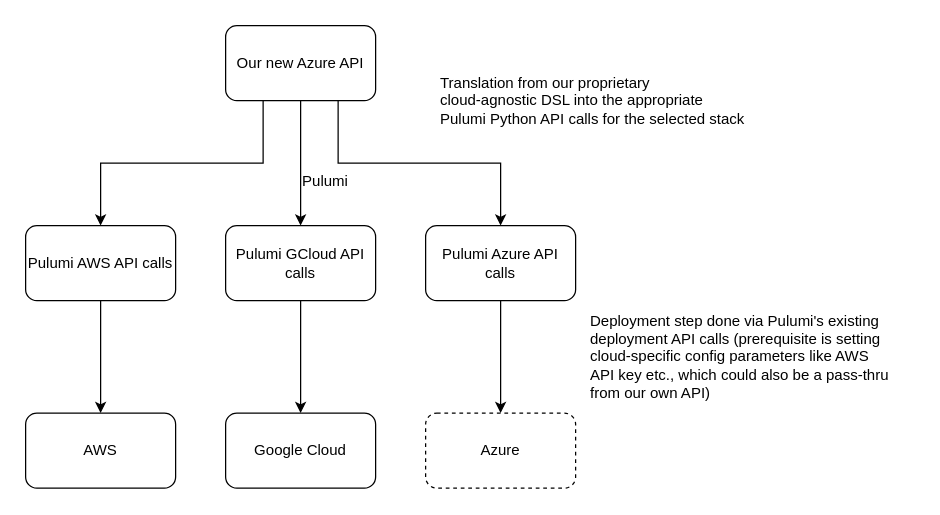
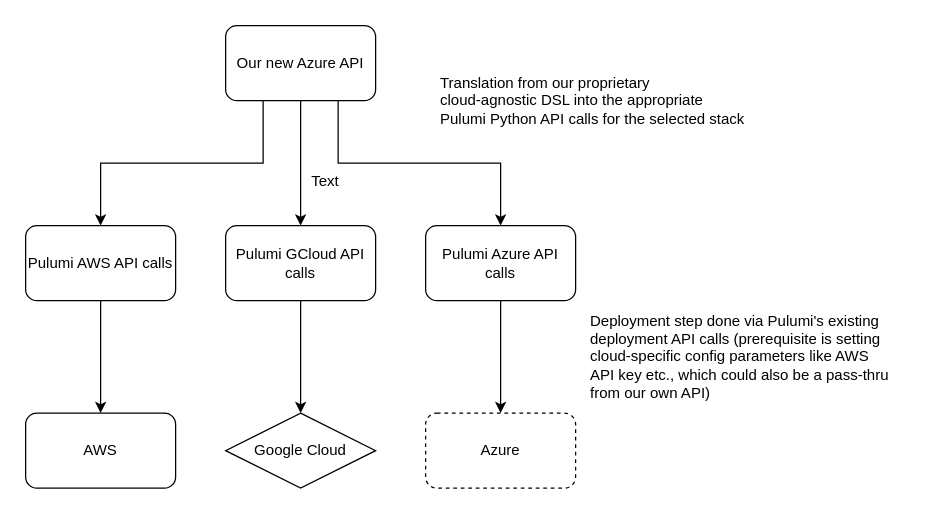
node "Pulumi": label "Pulumi" -> "Text"
node "Google Cloud": shape rounded rectangle -> diamond
